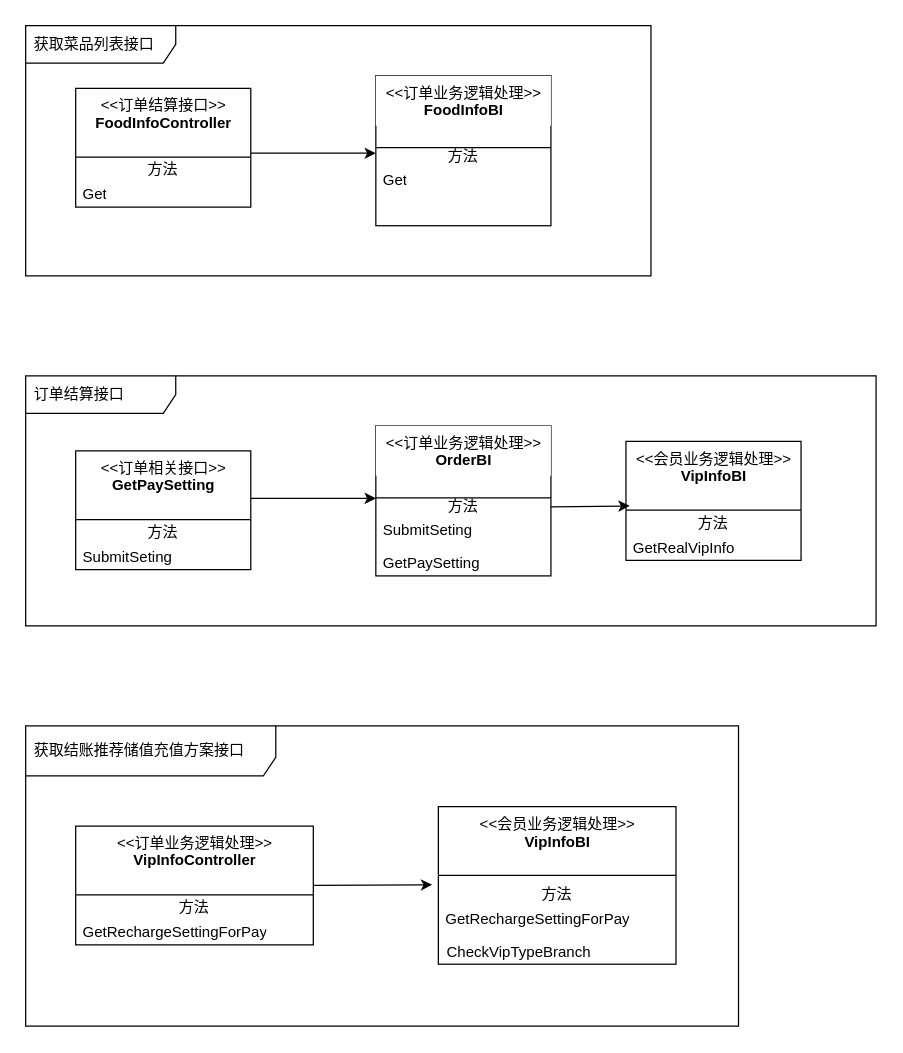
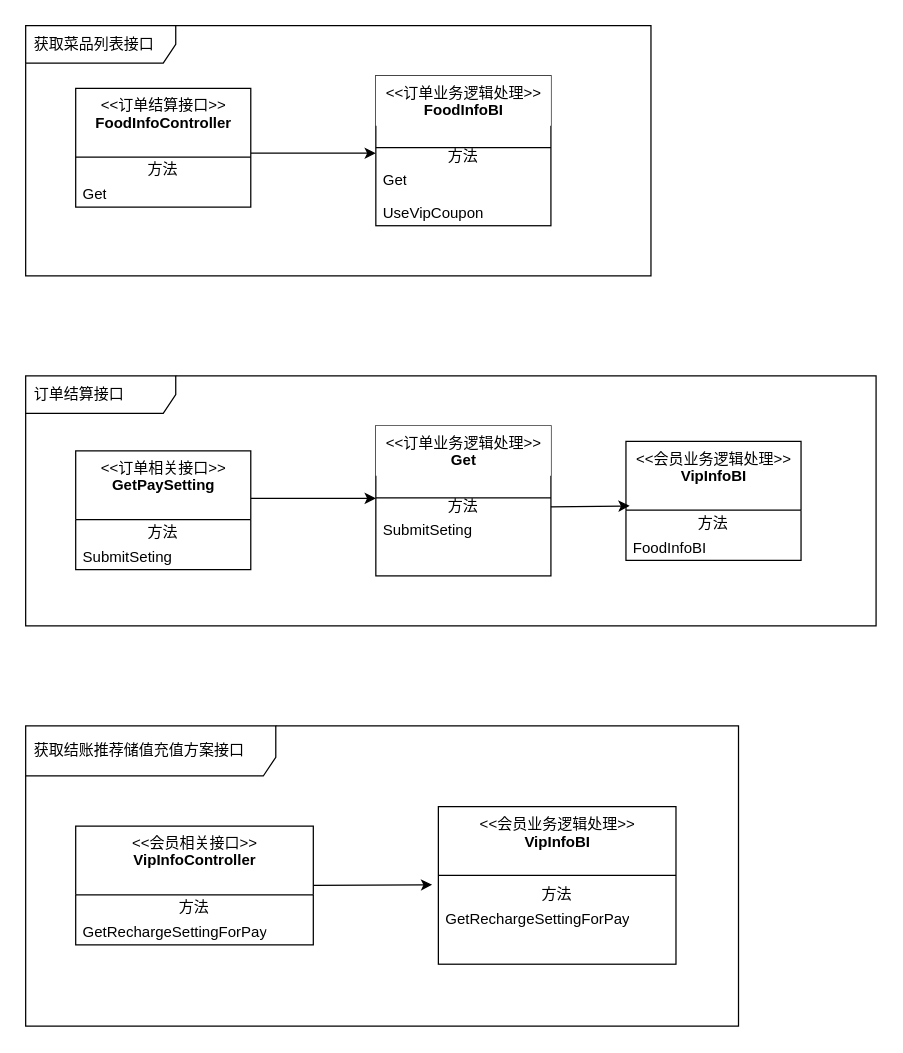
node "UseVipCoupon": added
node "<<订单业务逻辑处理>> OrderBI": label "<<订单业务逻辑处理>> OrderBI" -> "<<订单业务逻辑处理>> Get"
node "GetRealVipInfo": label "GetRealVipInfo" -> "FoodInfoBI"
node "GetPaySetting": removed
node "<<订单业务逻辑处理>> VipInfoController": label "<<订单业务逻辑处理>> VipInfoController" -> "<<会员相关接口>> VipInfoController"
node "CheckVipTypeBranch": removed
